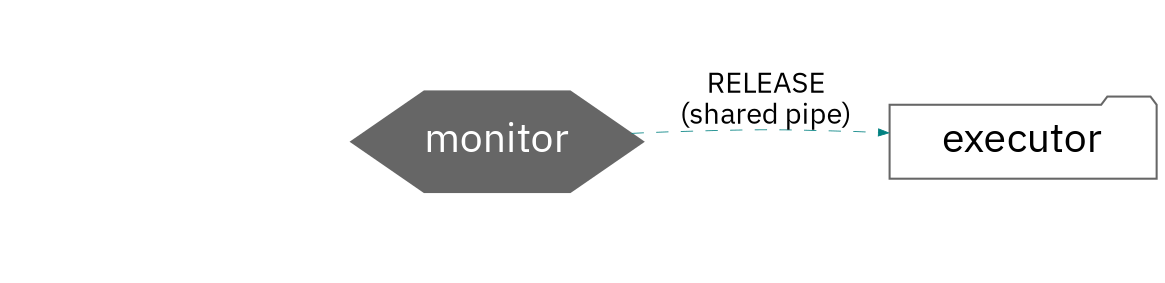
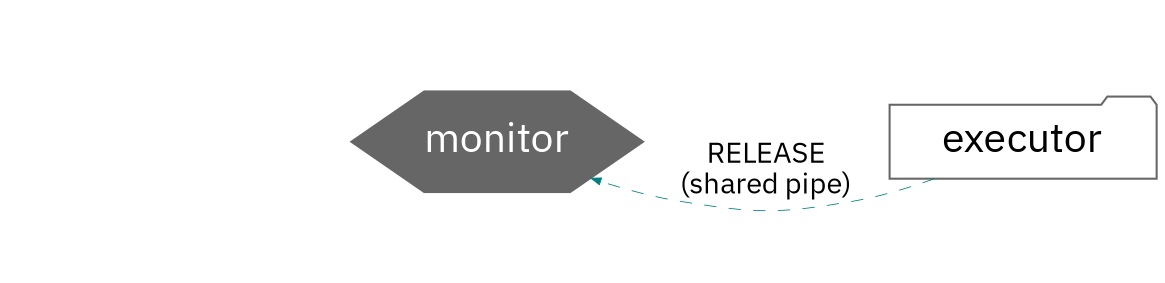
edge "monitor" -> "executor": reversed
